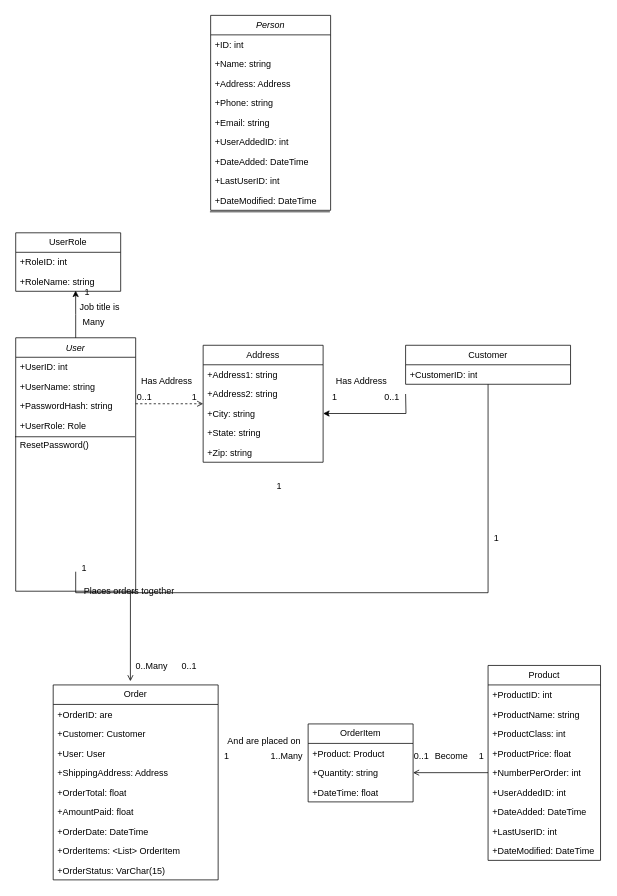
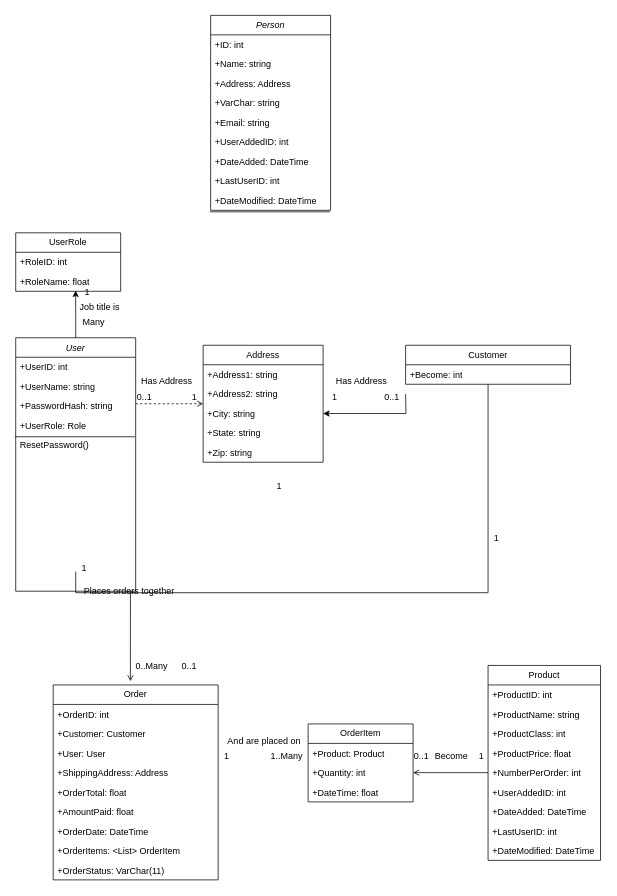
node "+Phone: string": label "+Phone: string" -> "+VarChar: string"
node "+RoleName: string": label "+RoleName: string" -> "+RoleName: float"
node "+CustomerID: int": label "+CustomerID: int" -> "+Become: int"
node "+OrderID: are": label "+OrderID: are" -> "+OrderID: int"
node "+Quantity: string": label "+Quantity: string" -> "+Quantity: int"
node "+OrderStatus: VarChar(15)": label "+OrderStatus: VarChar(15)" -> "+OrderStatus: VarChar(11)"
